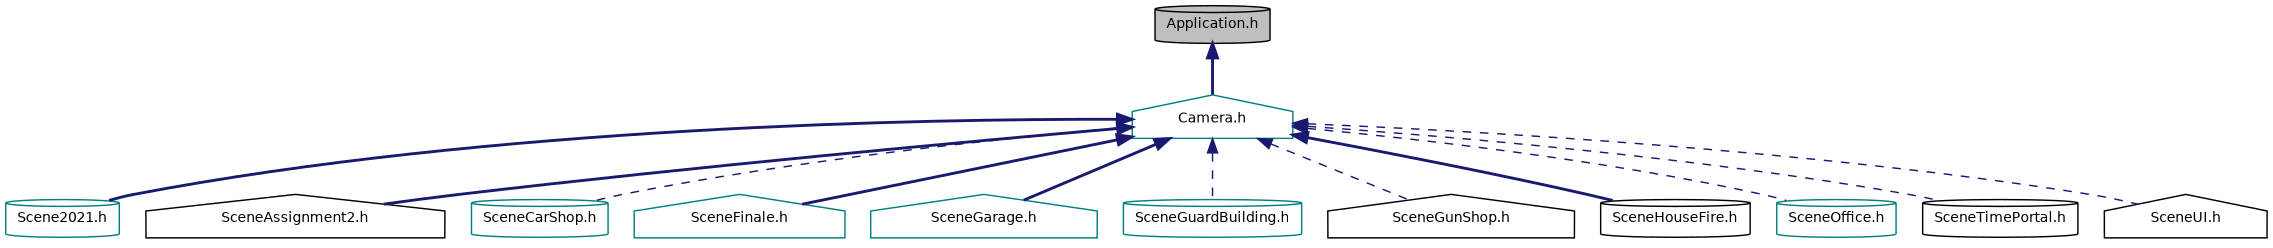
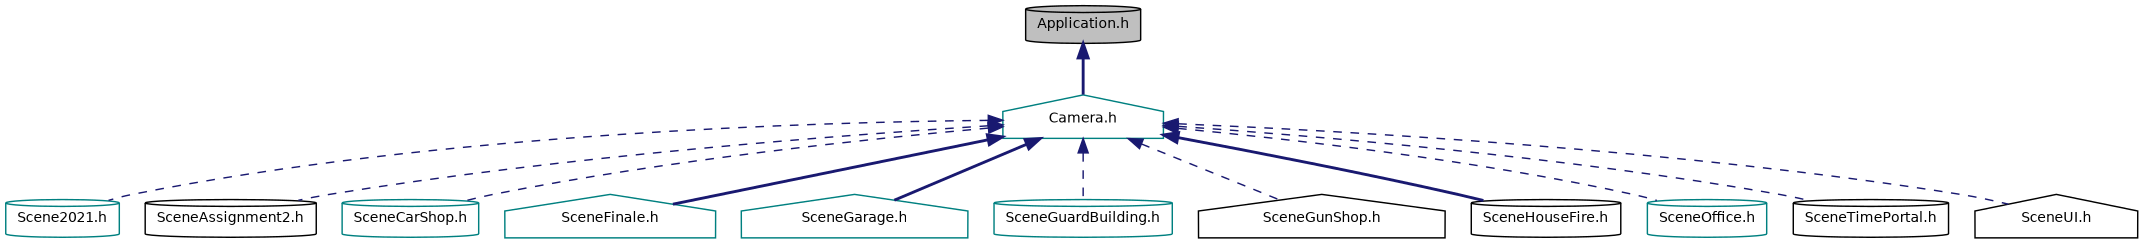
edge "Scene2021.h" -> "Camera.h": style bold -> dashed
edge "SceneAssignment2.h" -> "Camera.h": style bold -> dashed
node "SceneAssignment2.h": shape house -> cylinder
